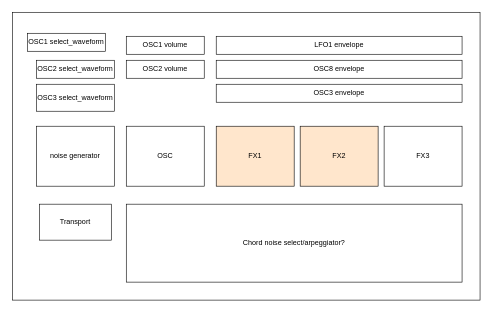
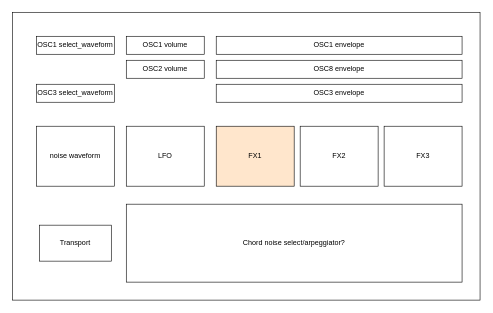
node "OSC1 select_waveform": moved (66, 42) -> (75, 45)
node "LFO1 envelope": label "LFO1 envelope" -> "OSC1 envelope"
node "OSC2 select_waveform": removed
node "OSC3 select_waveform": size 78x27 -> 78x18
node "noise generator": label "noise generator" -> "noise waveform"
node "OSC": label "OSC" -> "LFO"
node "FX2": fillcolor #ffe6cc -> #ffffff
node "Transport": moved (75, 222) -> (75, 243)
